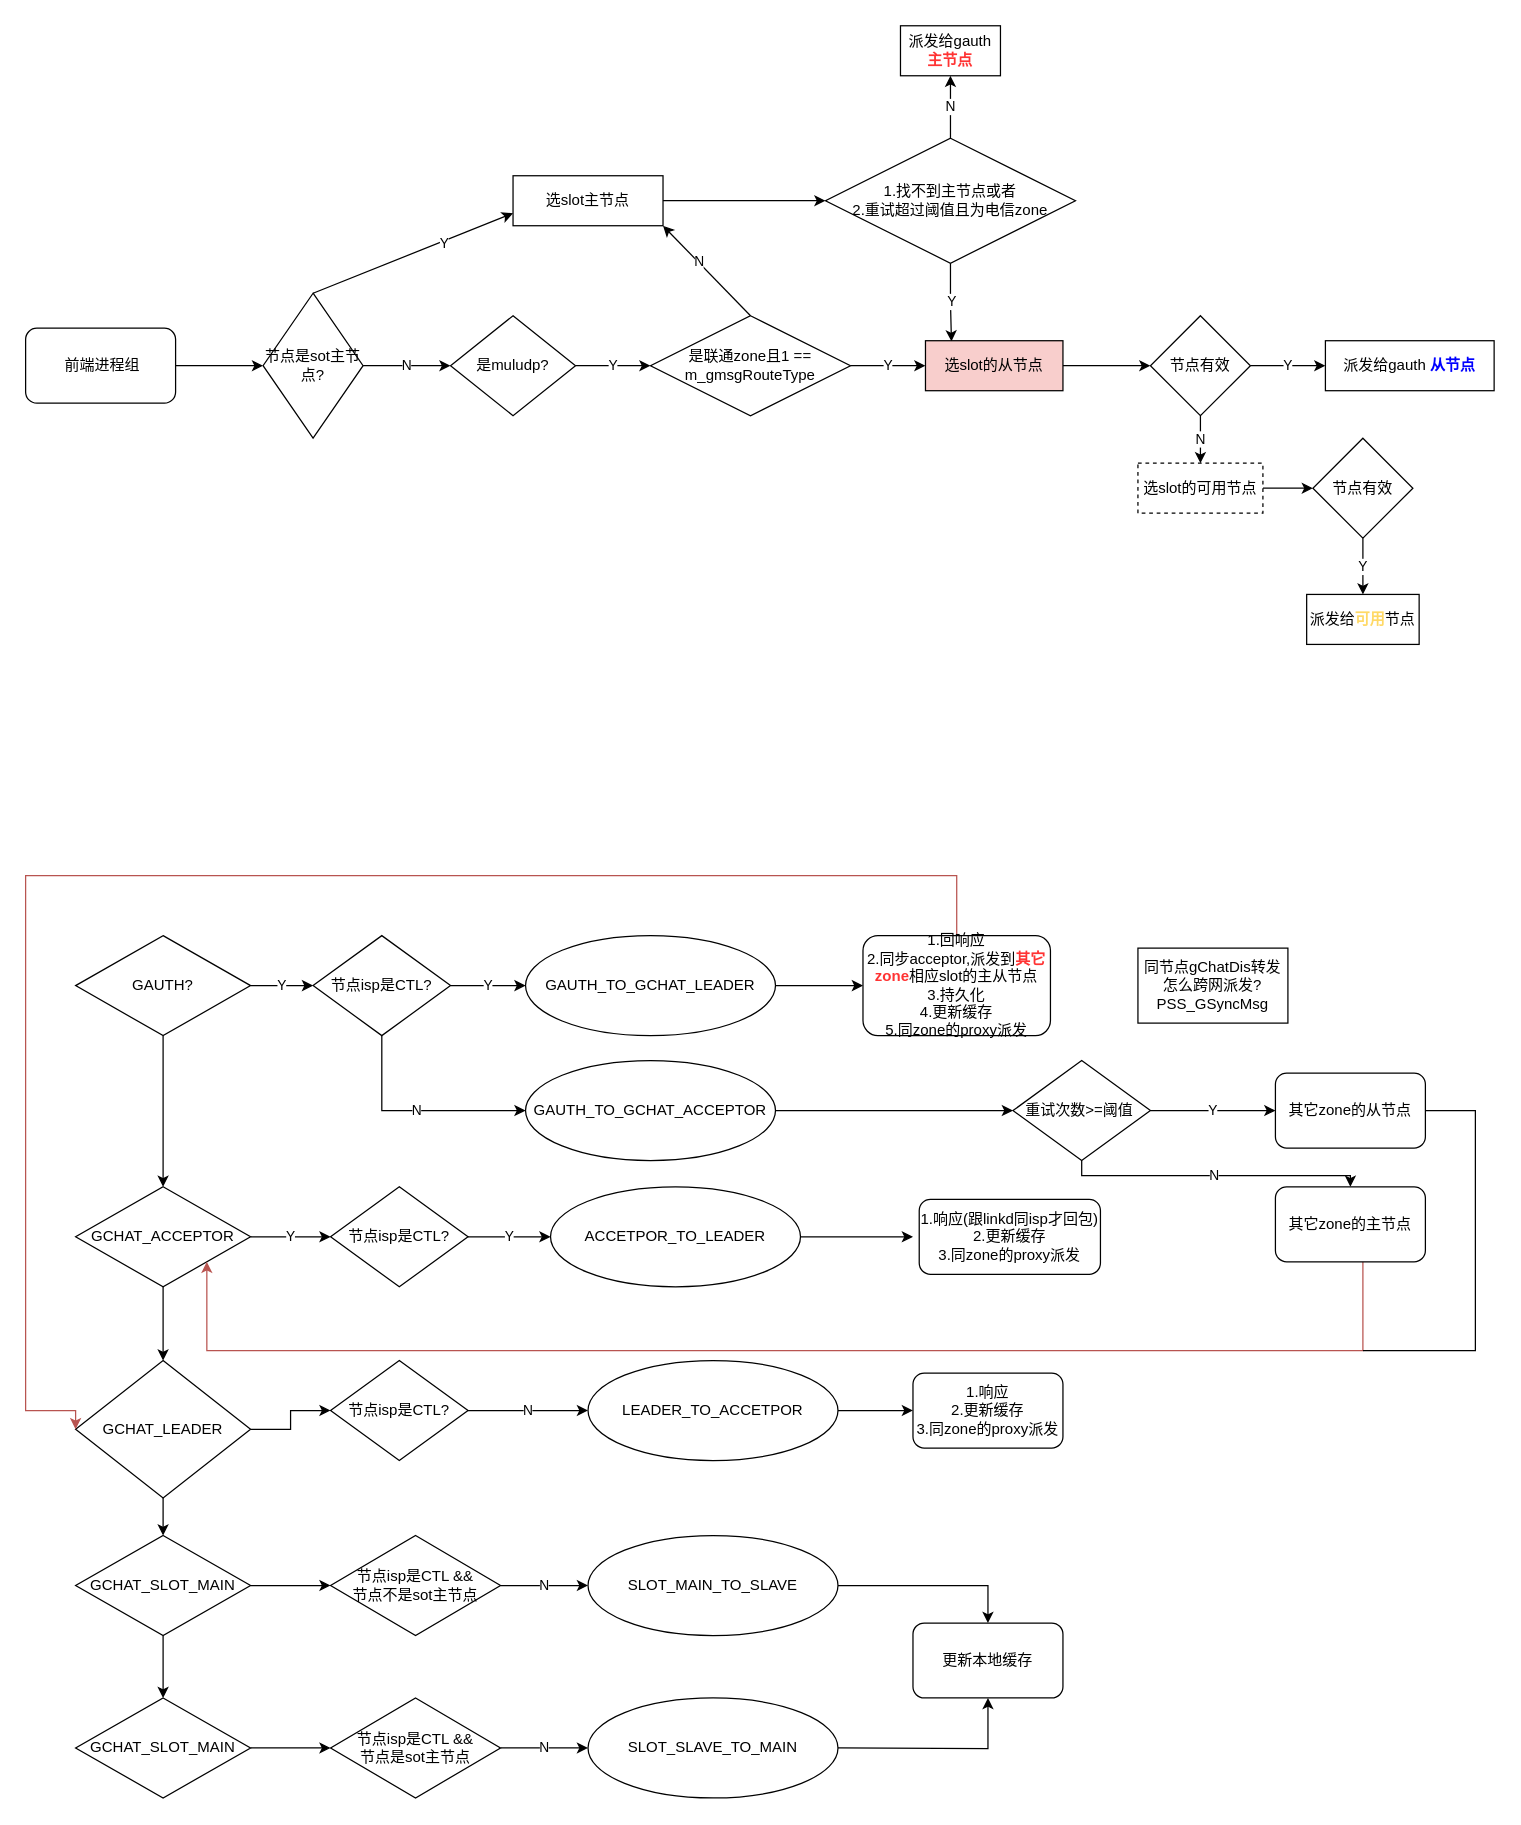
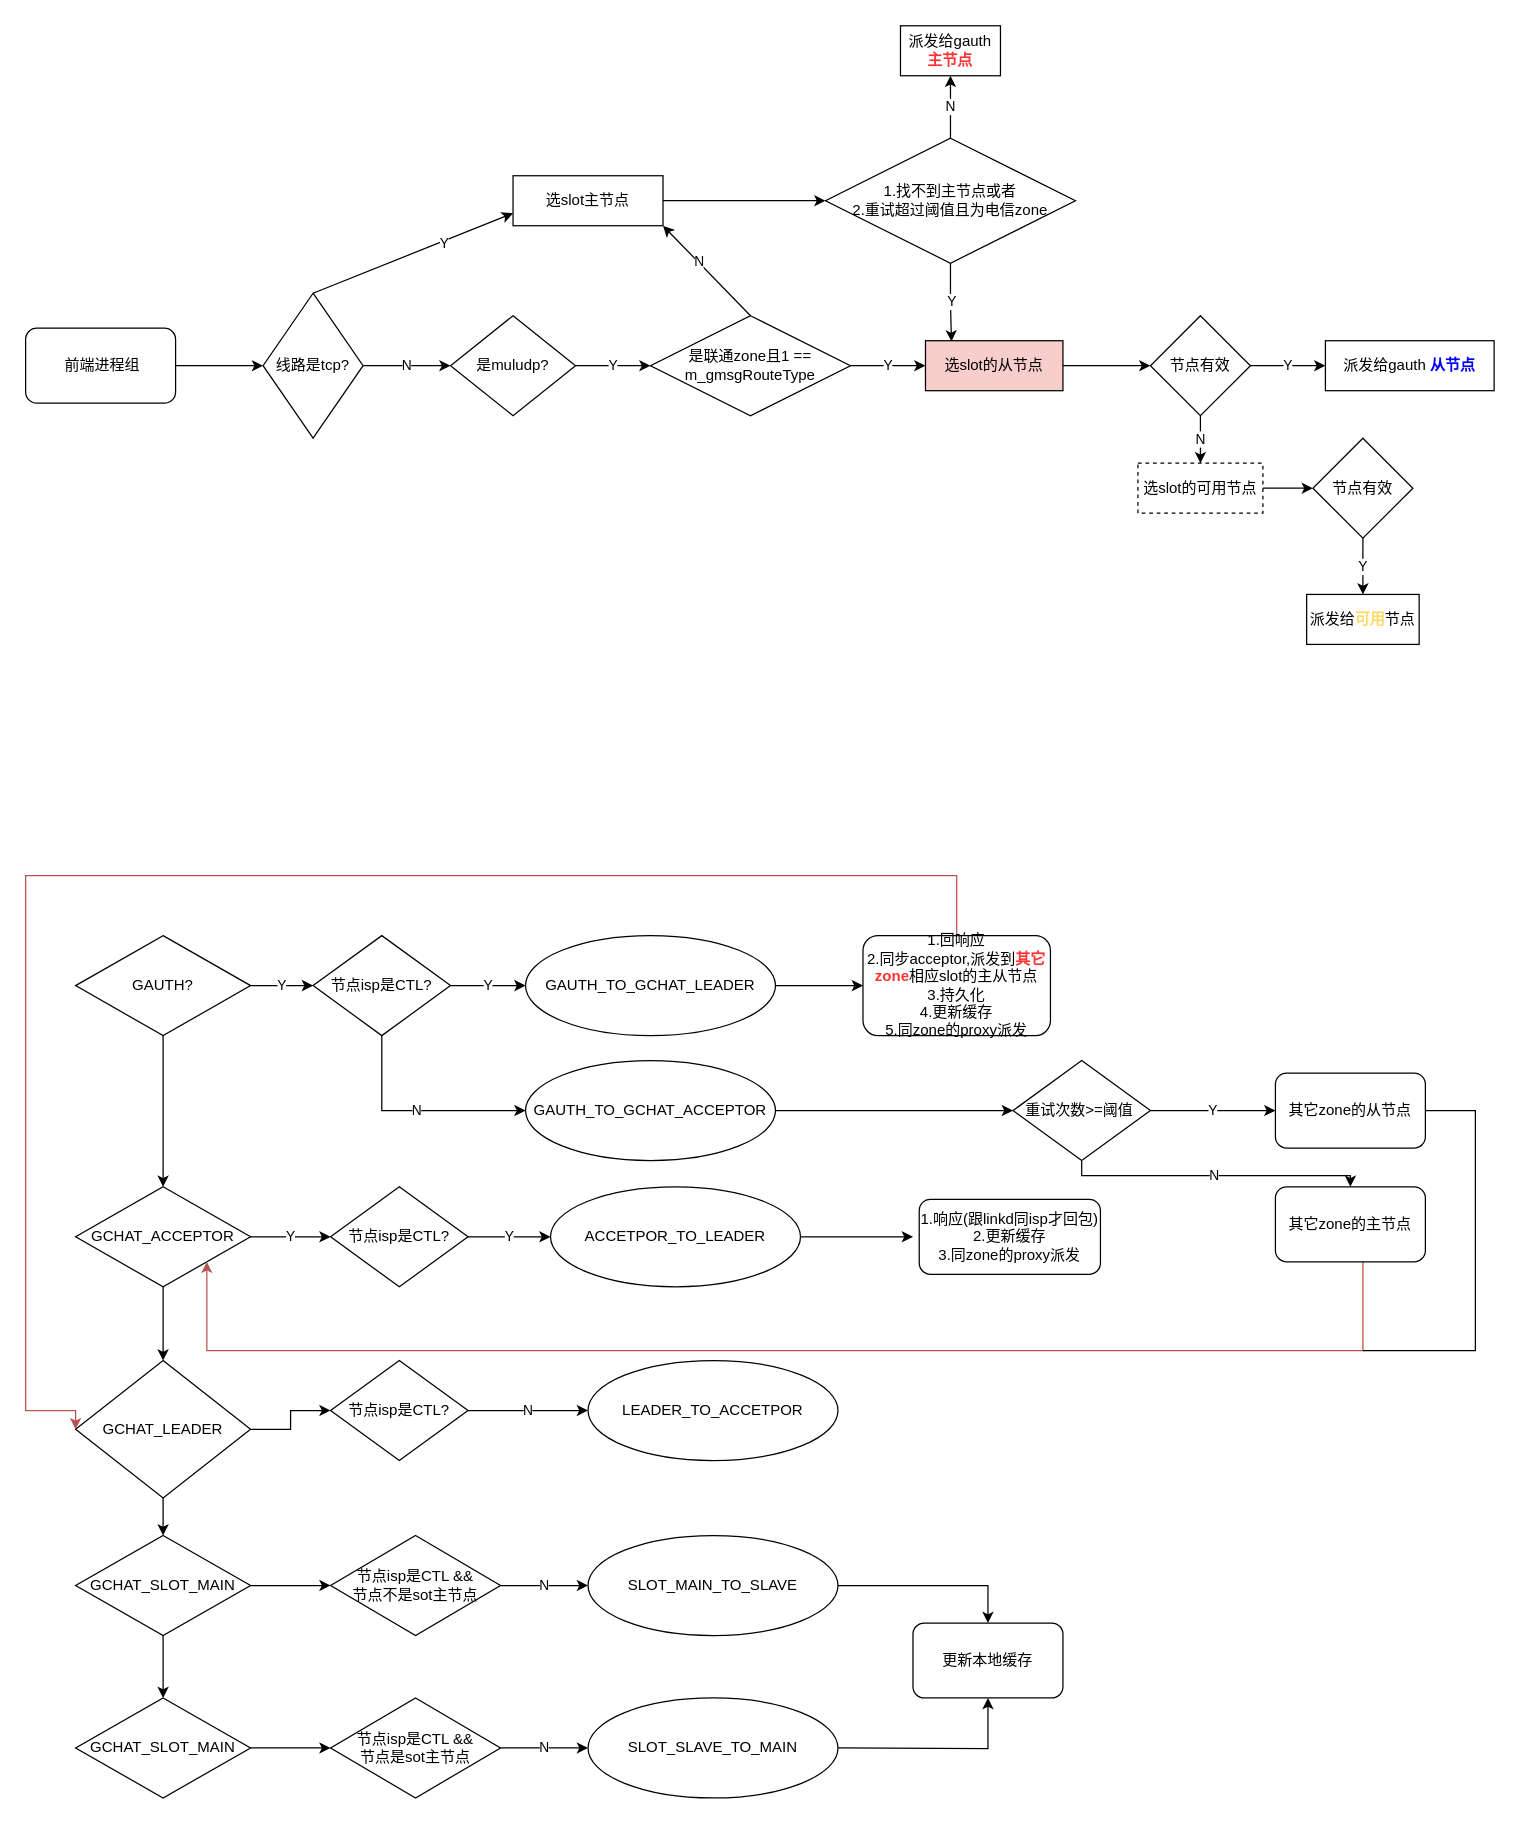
node "节点是sot主节点?": label "节点是sot主节点?" -> "线路是tcp?"
node "同节点gChatDis转发 怎么跨网派发? PSS_GSyncMsg": removed
edge "LEADER_TO_ACCETPOR" -> "1.响应 2.更新缓存 3.同zone的proxy派发": removed
node "1.响应 2.更新缓存 3.同zone的proxy派发": removed
